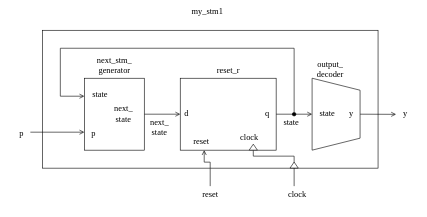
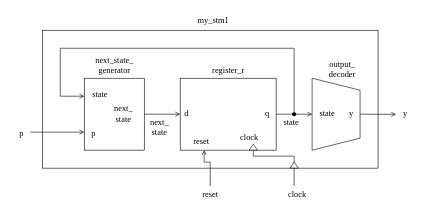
node "my_stm1": moved (207, 12) -> (213, 21)
node "next_stm_ generator": label "next_stm_ generator" -> "next_state_ generator"
node "output_ decoder": moved (330, 69) -> (342, 69)
node "reset_r": label "reset_r" -> "register_r"
